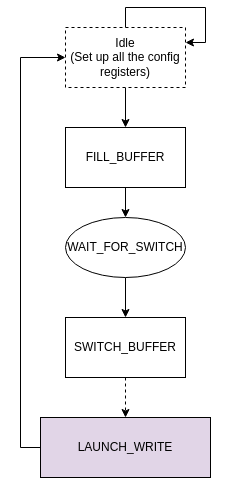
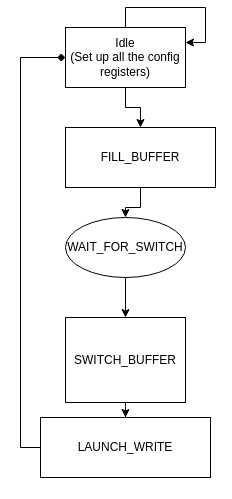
edge "LAUNCH_WRITE" -> "Idle (Set up all the config registers)": arrowhead classic -> diamond
node "Idle (Set up all the config registers)": style dashed -> solid
node "FILL_BUFFER": size 120x60 -> 150x60
node "SWITCH_BUFFER": size 120x60 -> 120x85
node "LAUNCH_WRITE": fillcolor #e1d5e7 -> #ffffff
